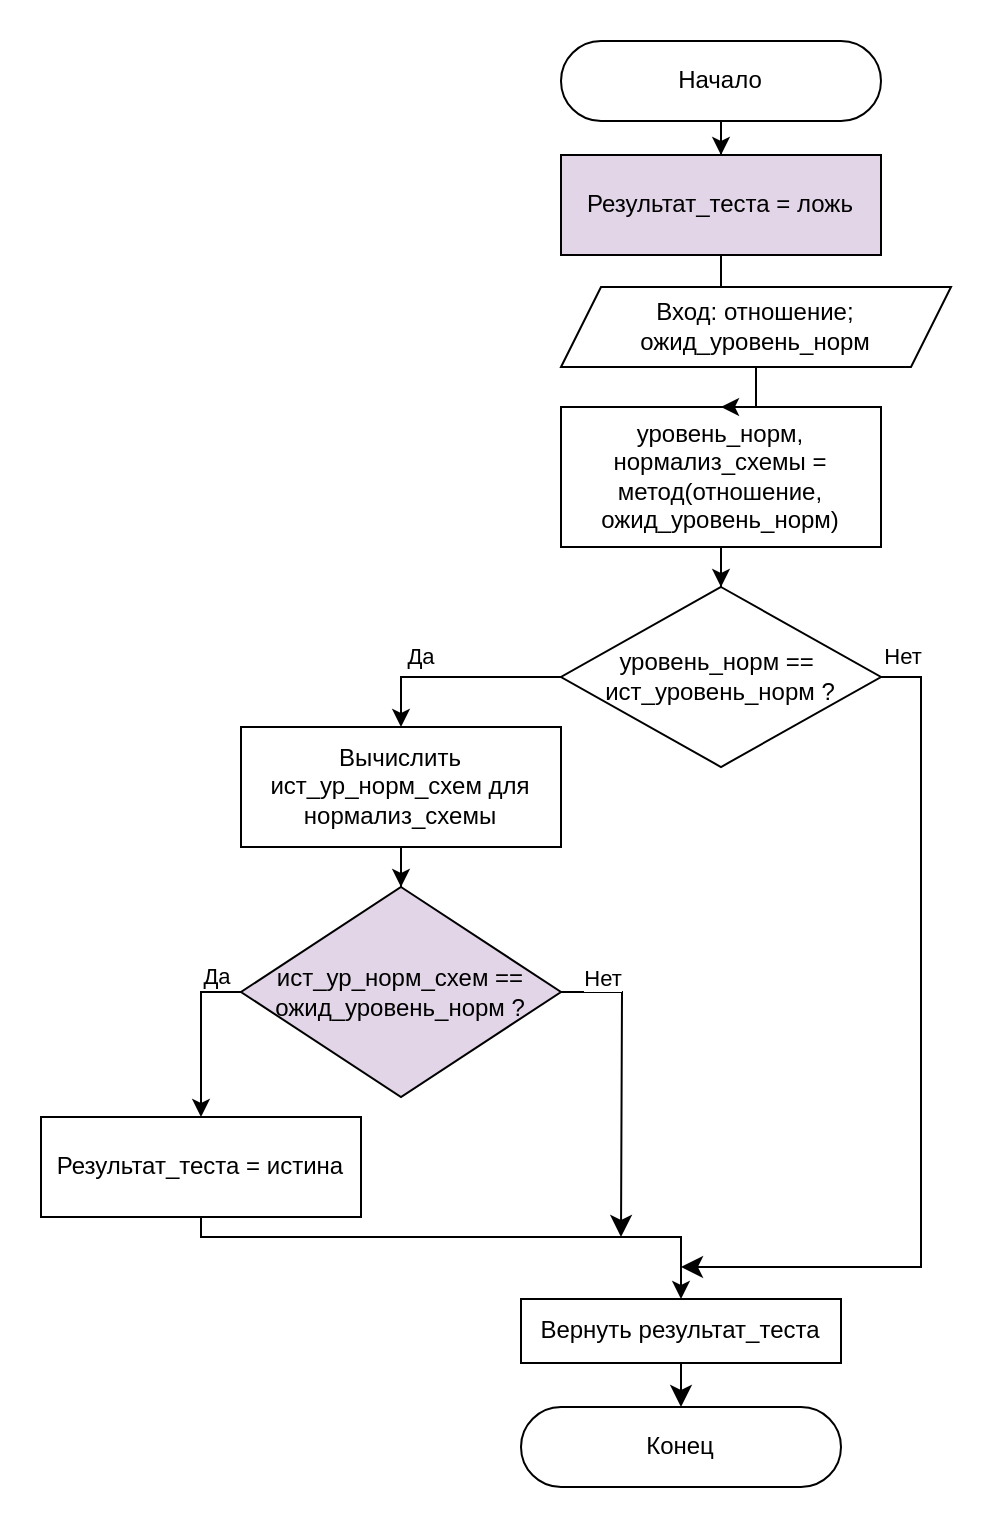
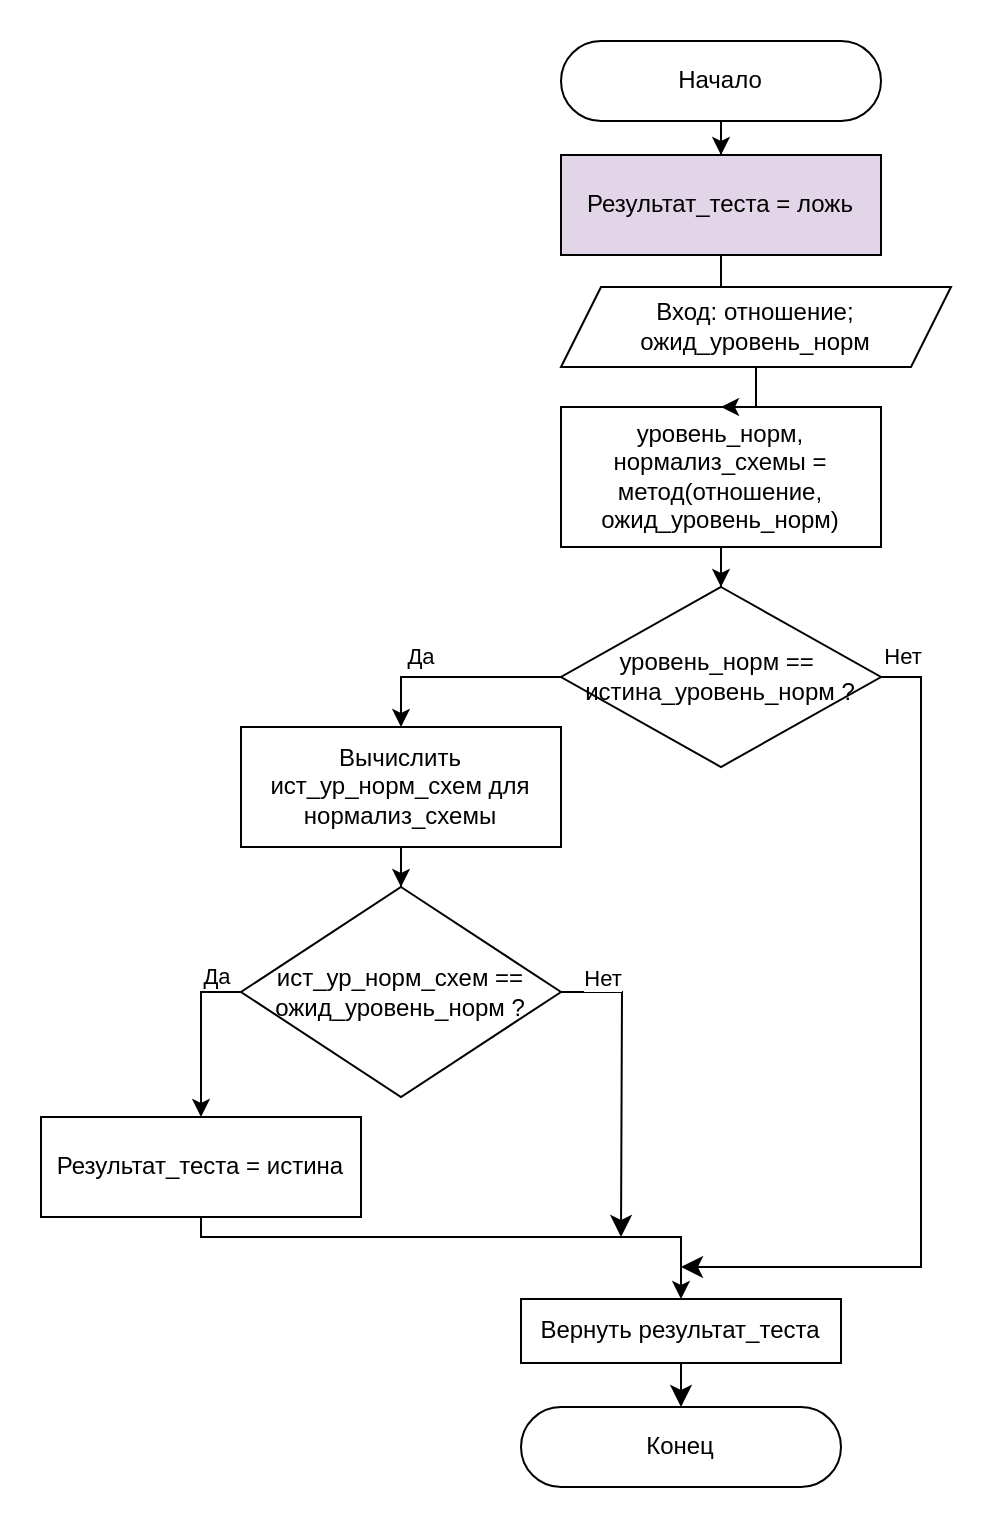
node "уровень_норм == ист_уровень_норм ?": label "уровень_норм == ист_уровень_норм ?" -> "уровень_норм == истина_уровень_норм ?"
node "ист_ур_норм_схем == ожид_уровень_норм ?": fillcolor #e1d5e7 -> #ffffff
